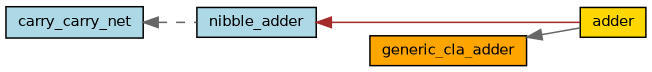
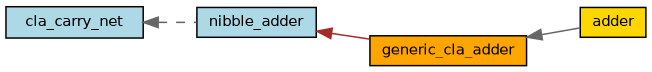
node "carry_carry_net": label "carry_carry_net" -> "cla_carry_net"
edge "adder" -> "nibble_adder": now "generic_cla_adder" -> "nibble_adder"
